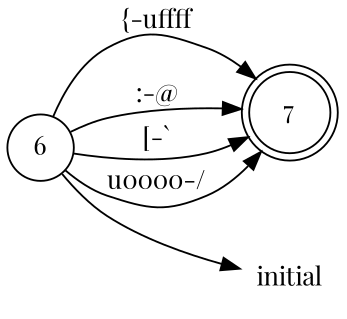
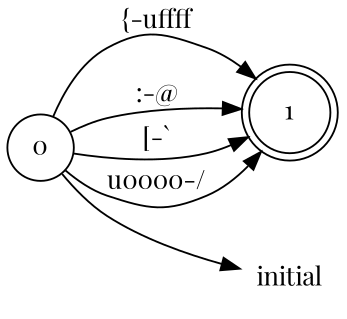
node "7": label "7" -> "1"
node "6": label "6" -> "0"
